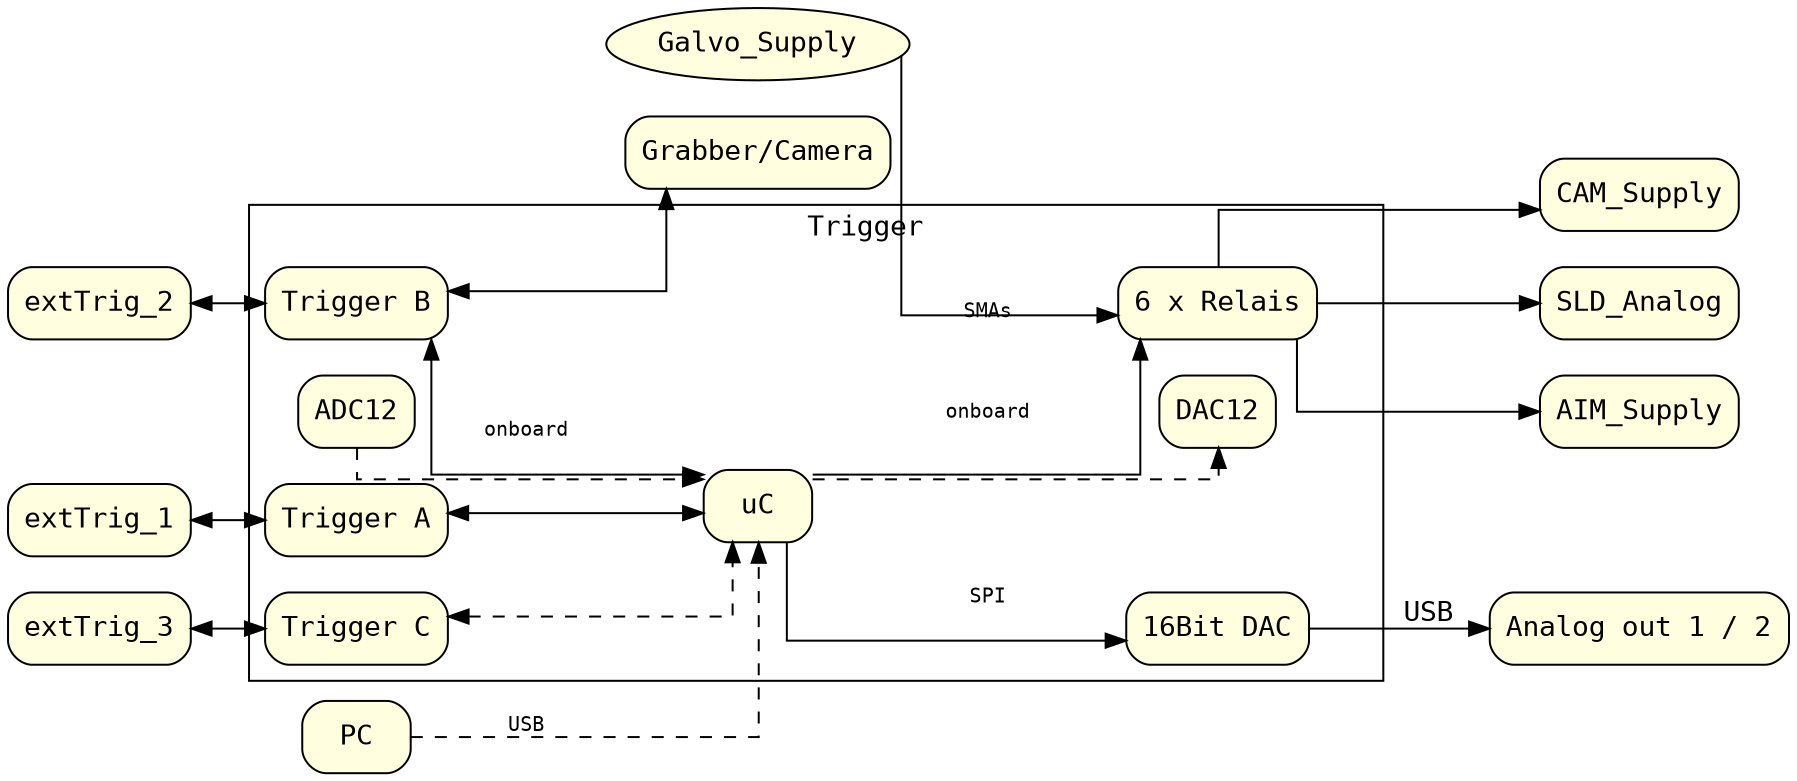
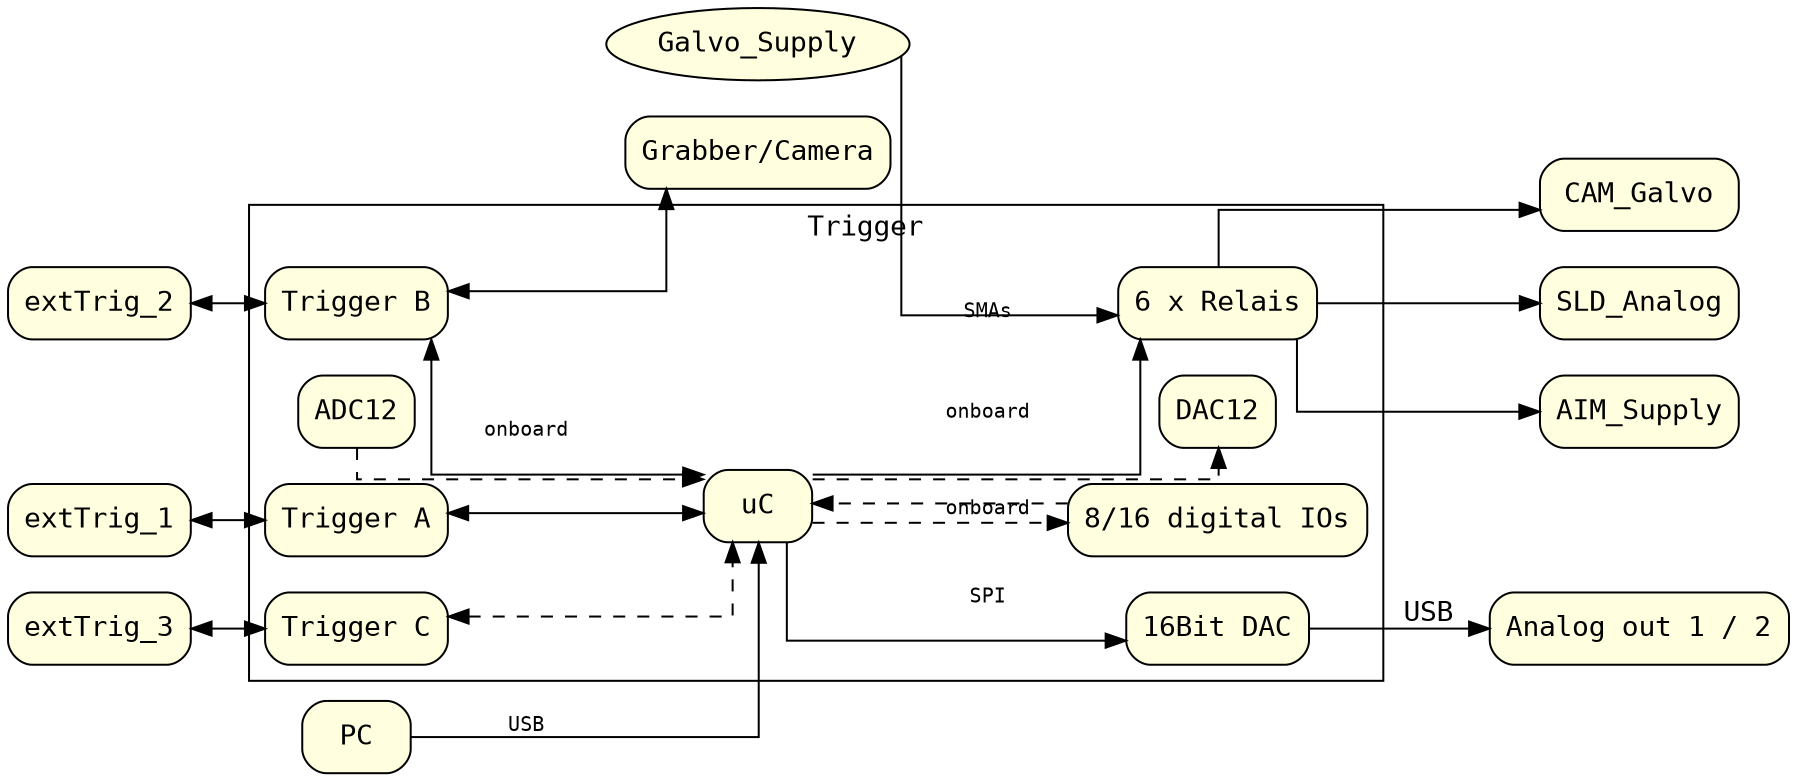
node "CAM_Supply": label "CAM_Supply" -> "CAM_Galvo"
node "8/16 digital IOs": added
edge "PC" -> "uC": style dashed -> solid
